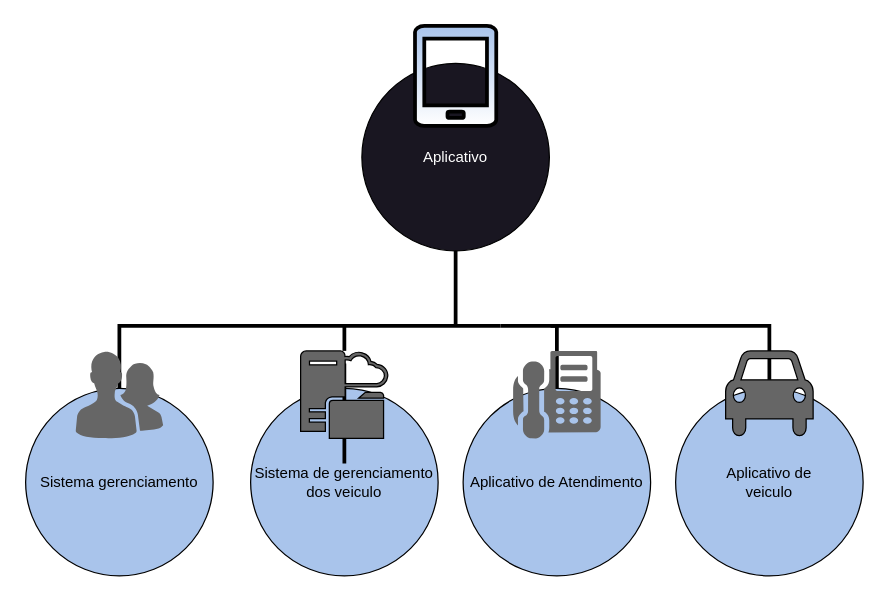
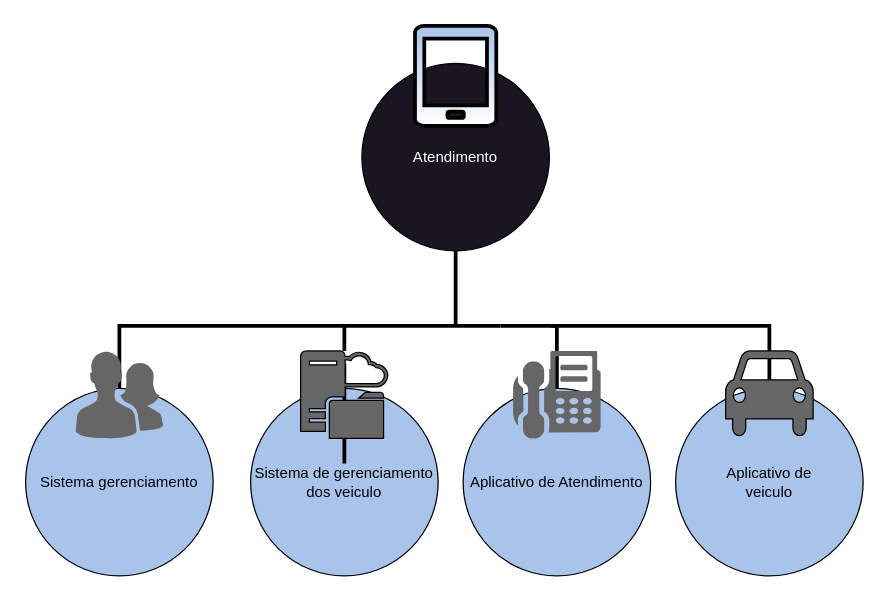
node "Aplicativo": label "Aplicativo" -> "Atendimento"
